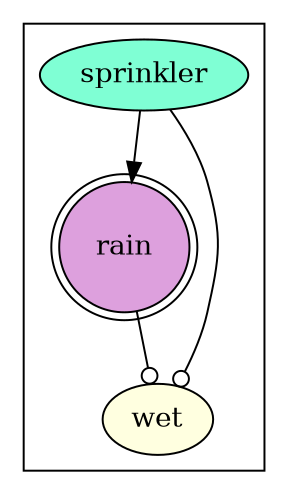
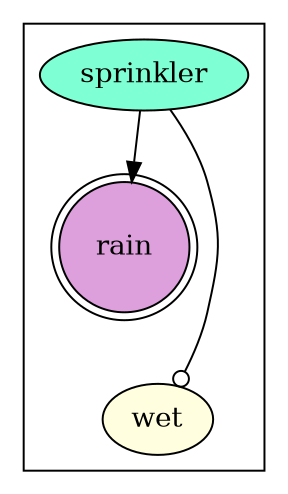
edge "rain" -> "wet": removed
